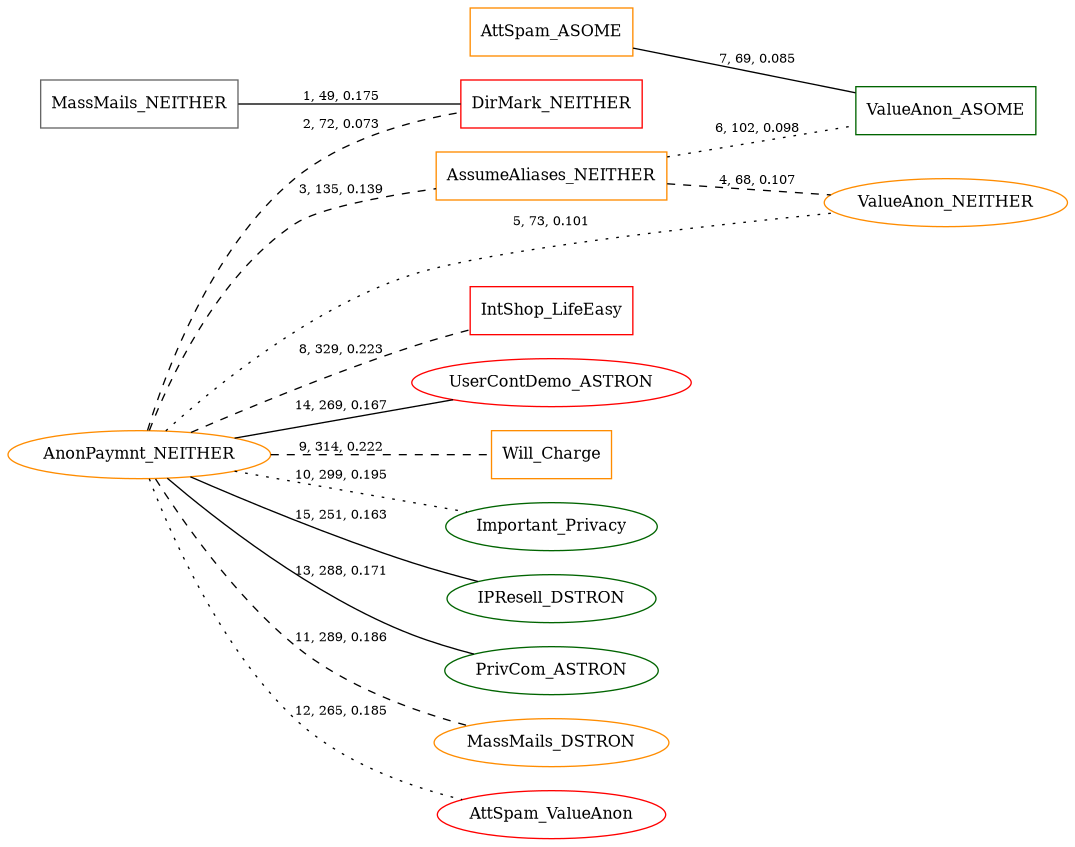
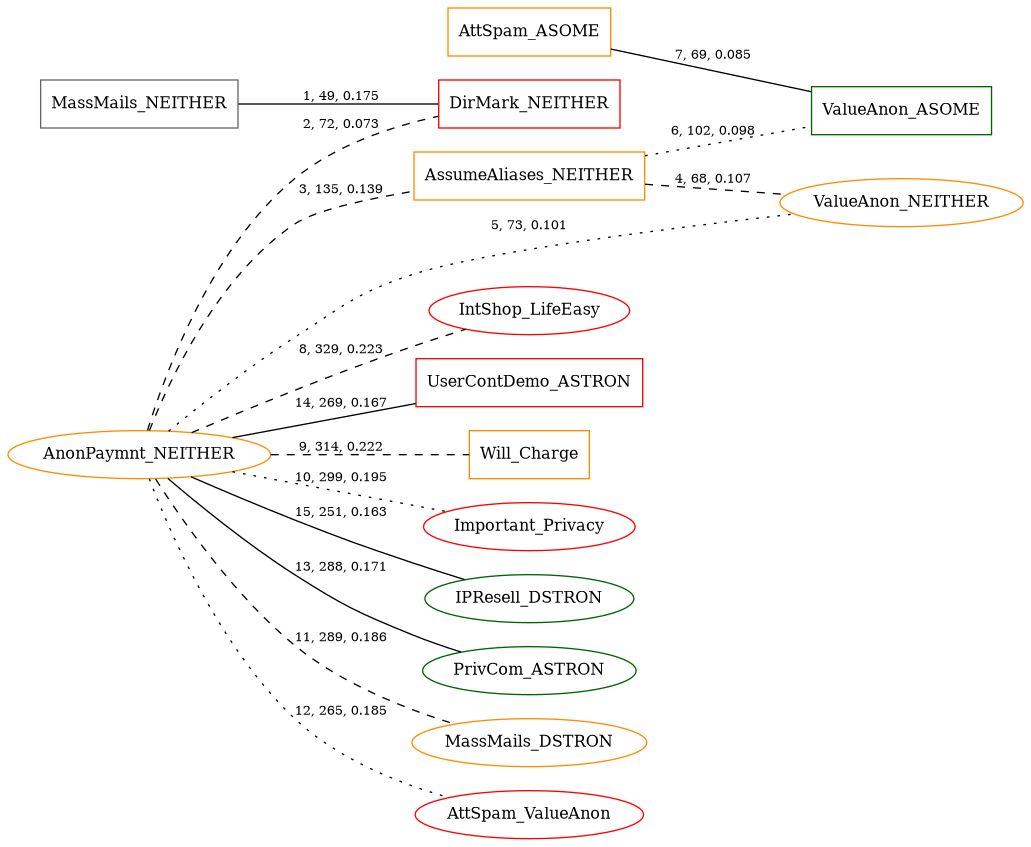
node "IntShop_LifeEasy": shape box -> ellipse
node "UserContDemo_ASTRON": shape ellipse -> box
node "Important_Privacy": color darkgreen -> red
